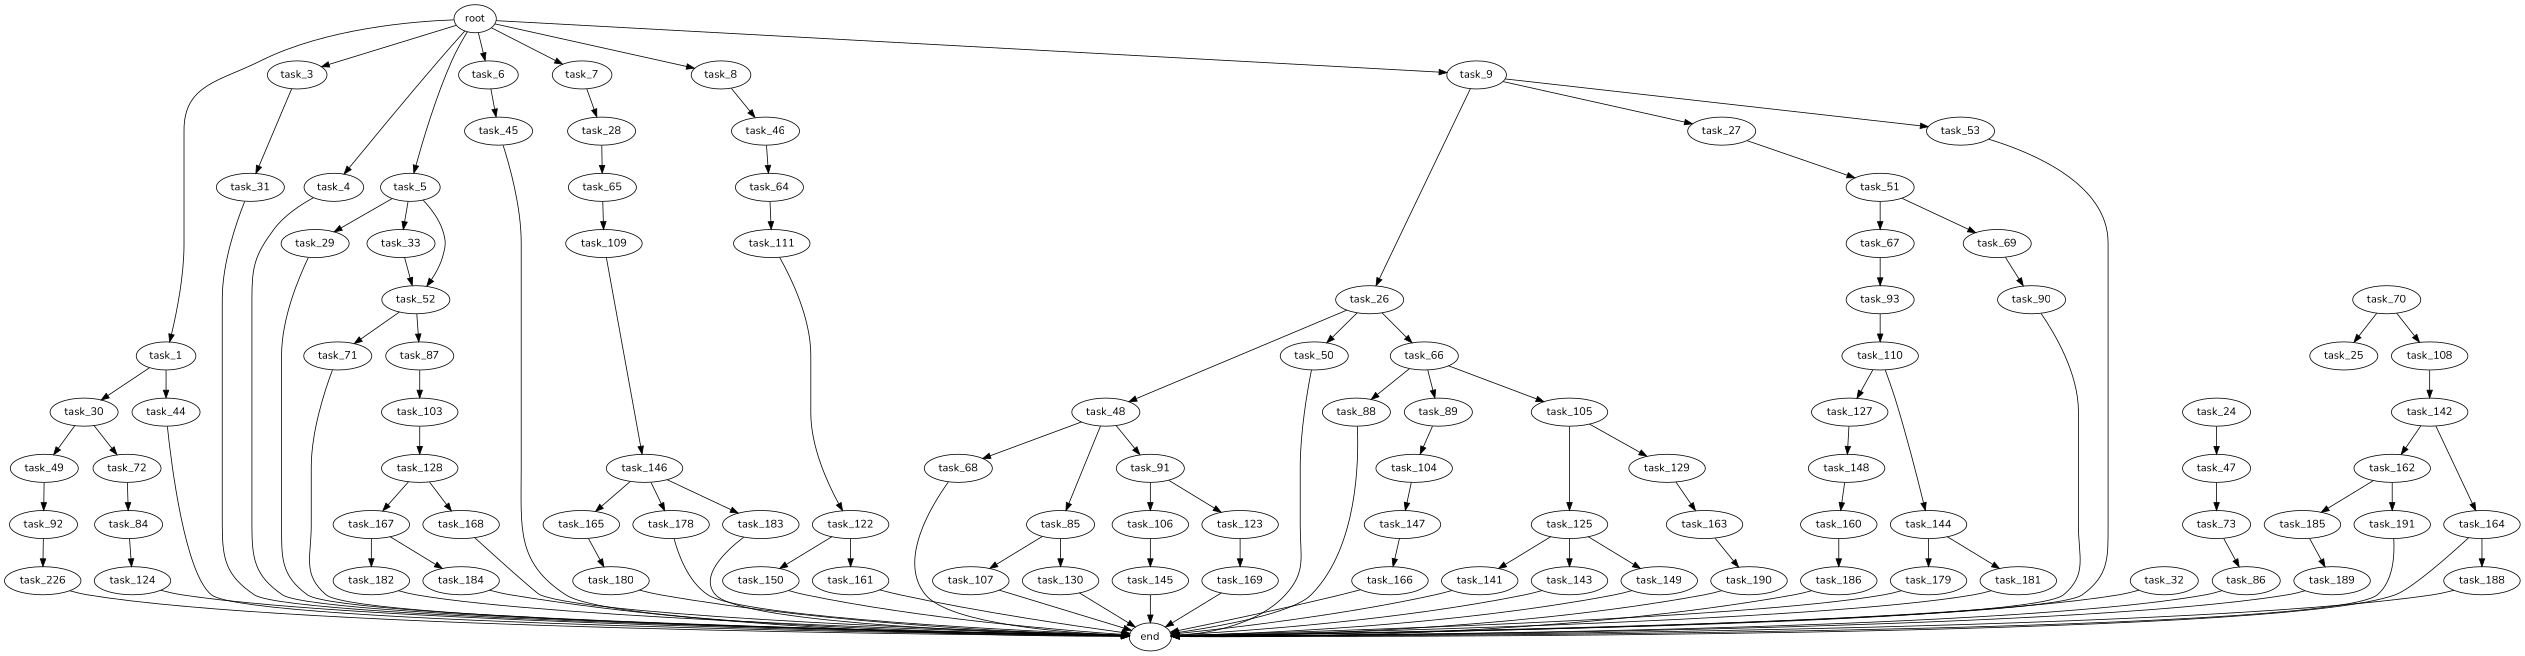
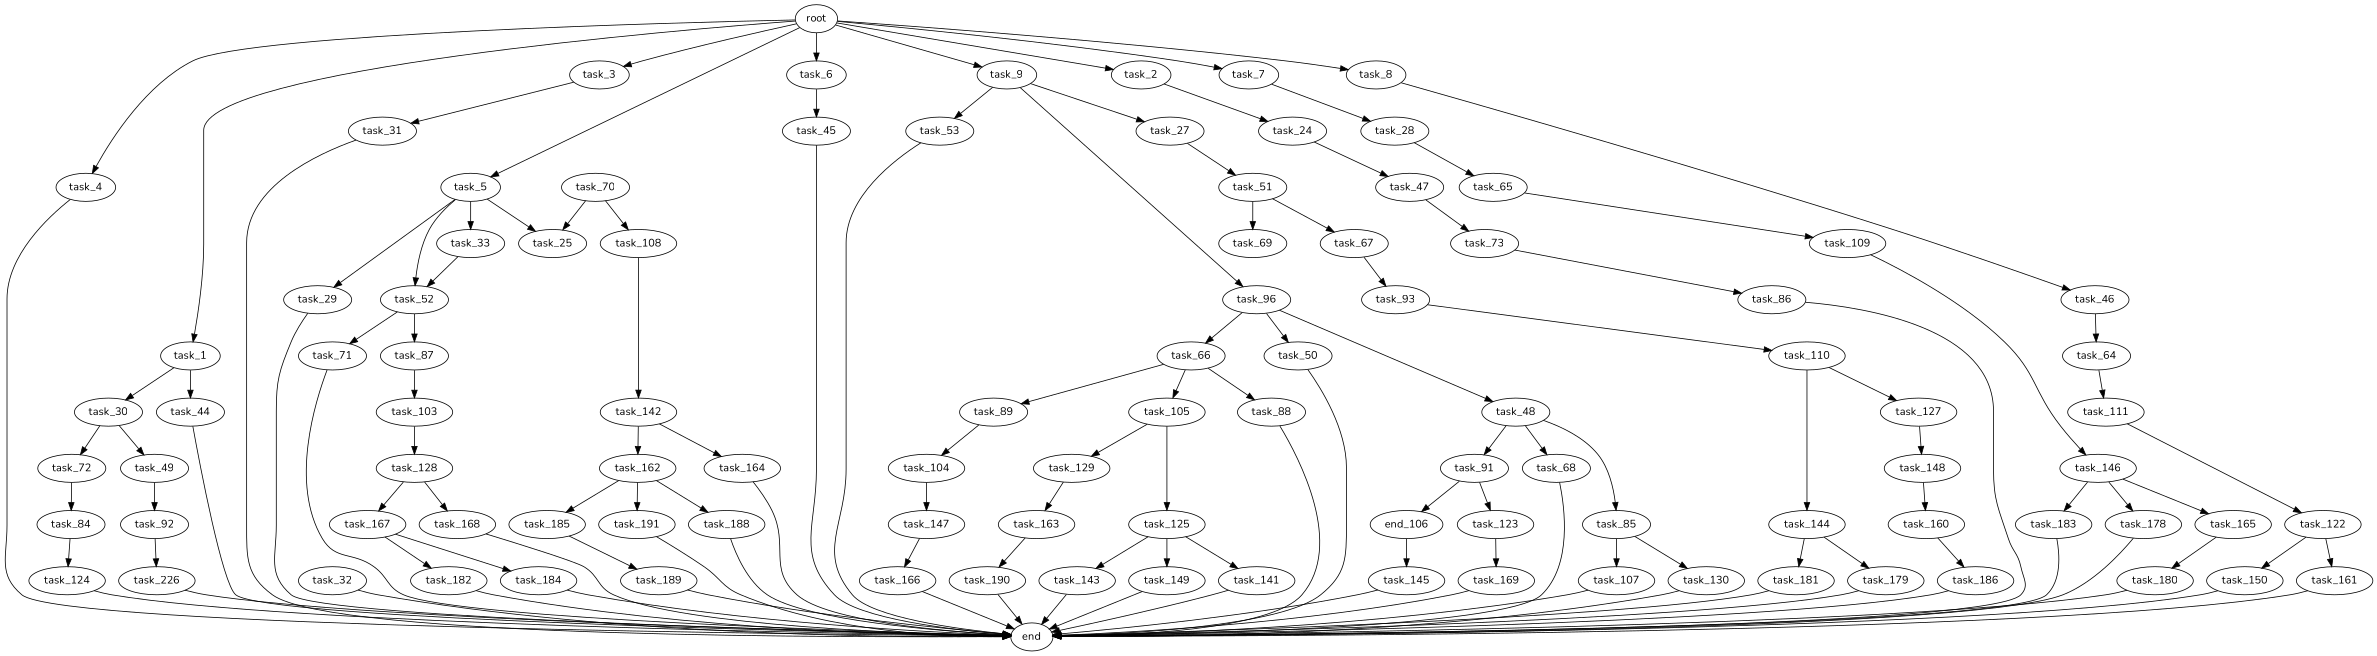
node "task_2": added
edge "task_5" -> "task_25": added
node "task_26": label "task_26" -> "task_96"
node "task_90": removed
node "task_106": label "task_106" -> "end_106"
edge "task_164" -> "task_188": now "task_162" -> "task_188"
